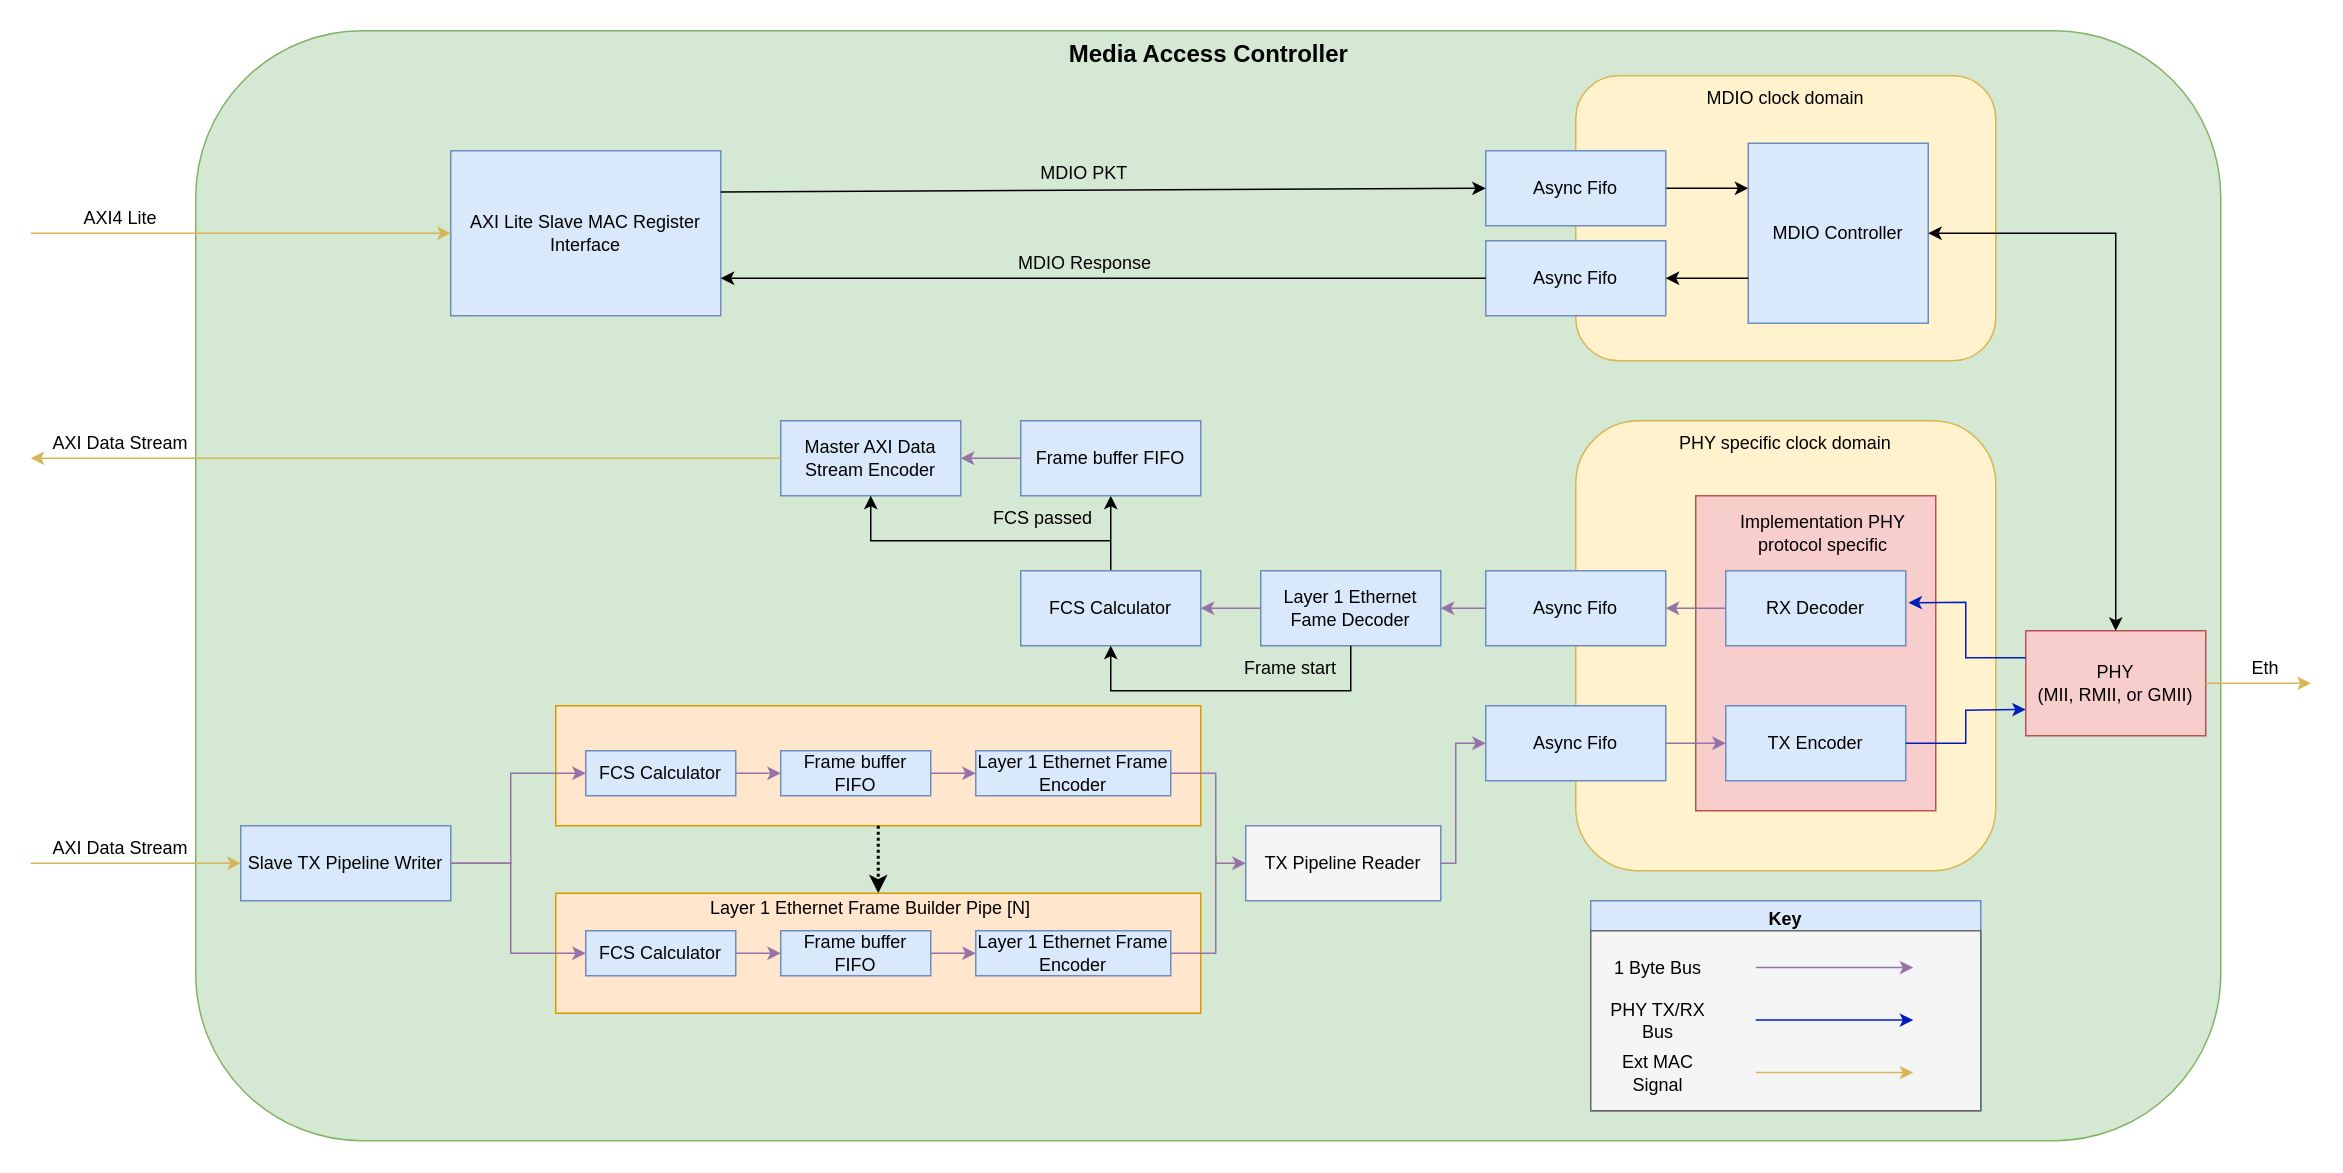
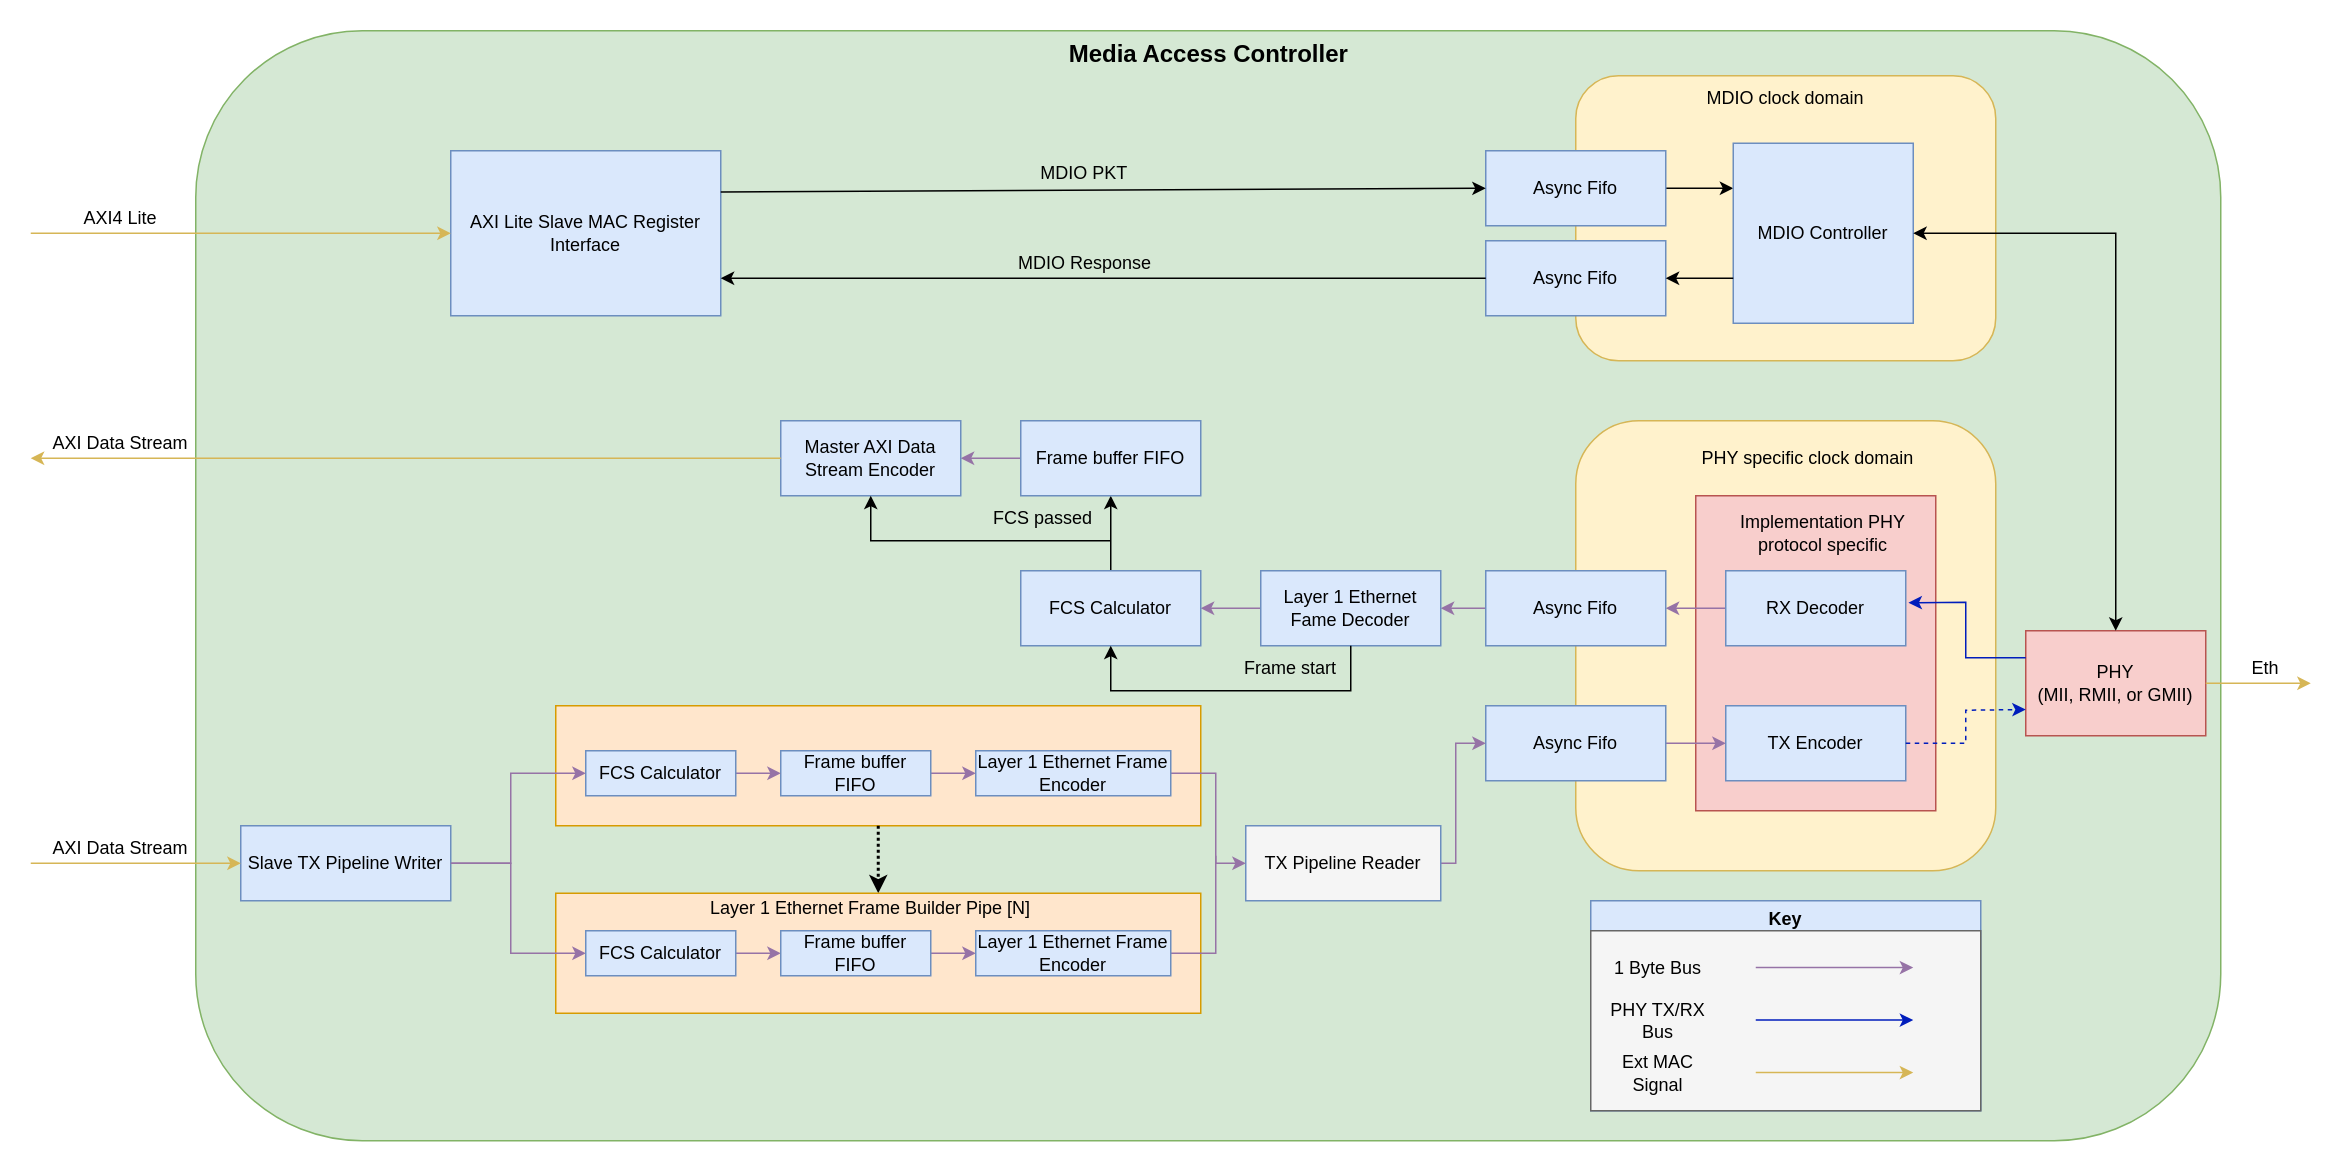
node "MDIO Controller": moved (1838, 233) -> (1823, 233)
node "PHY specific clock domain": moved (1786, 443) -> (1808, 458)
edge "TX Encoder" -> "PHY (MII, RMII, or GMII)": style solid -> dashed
